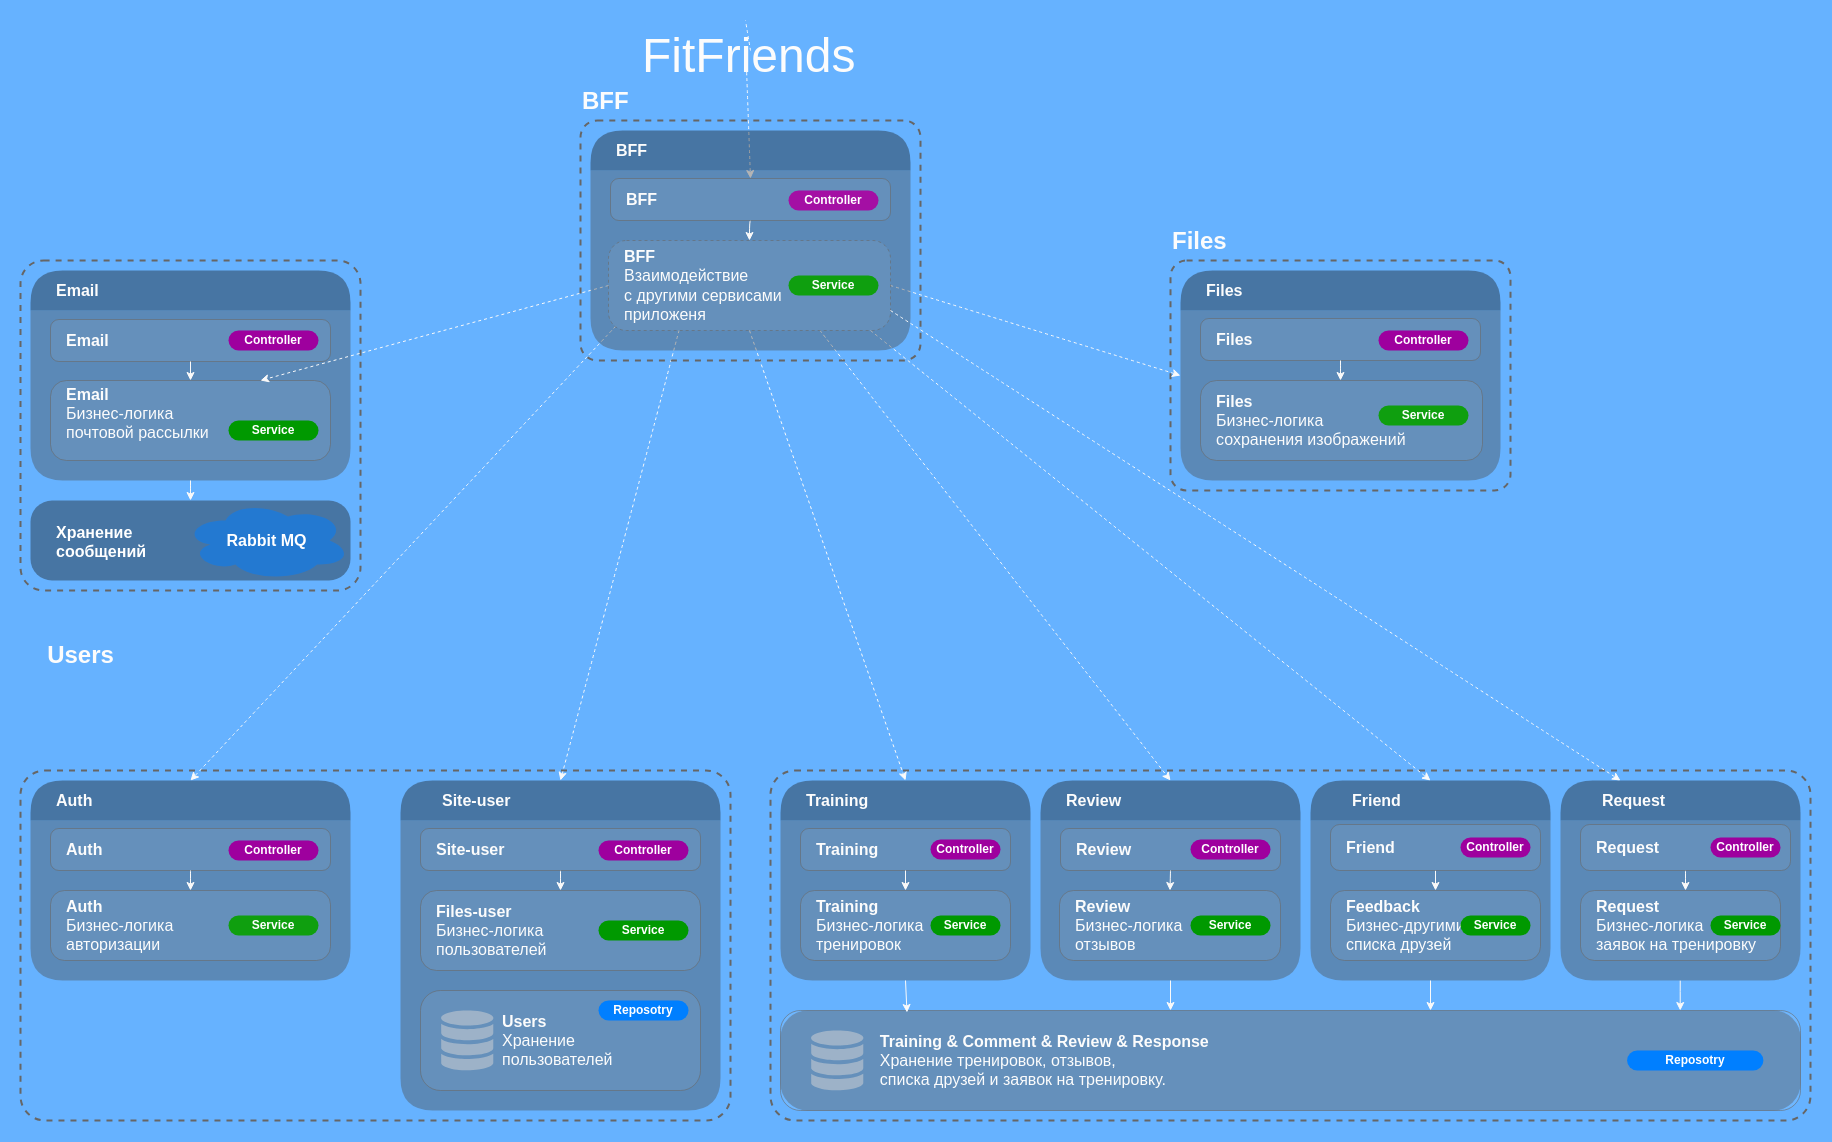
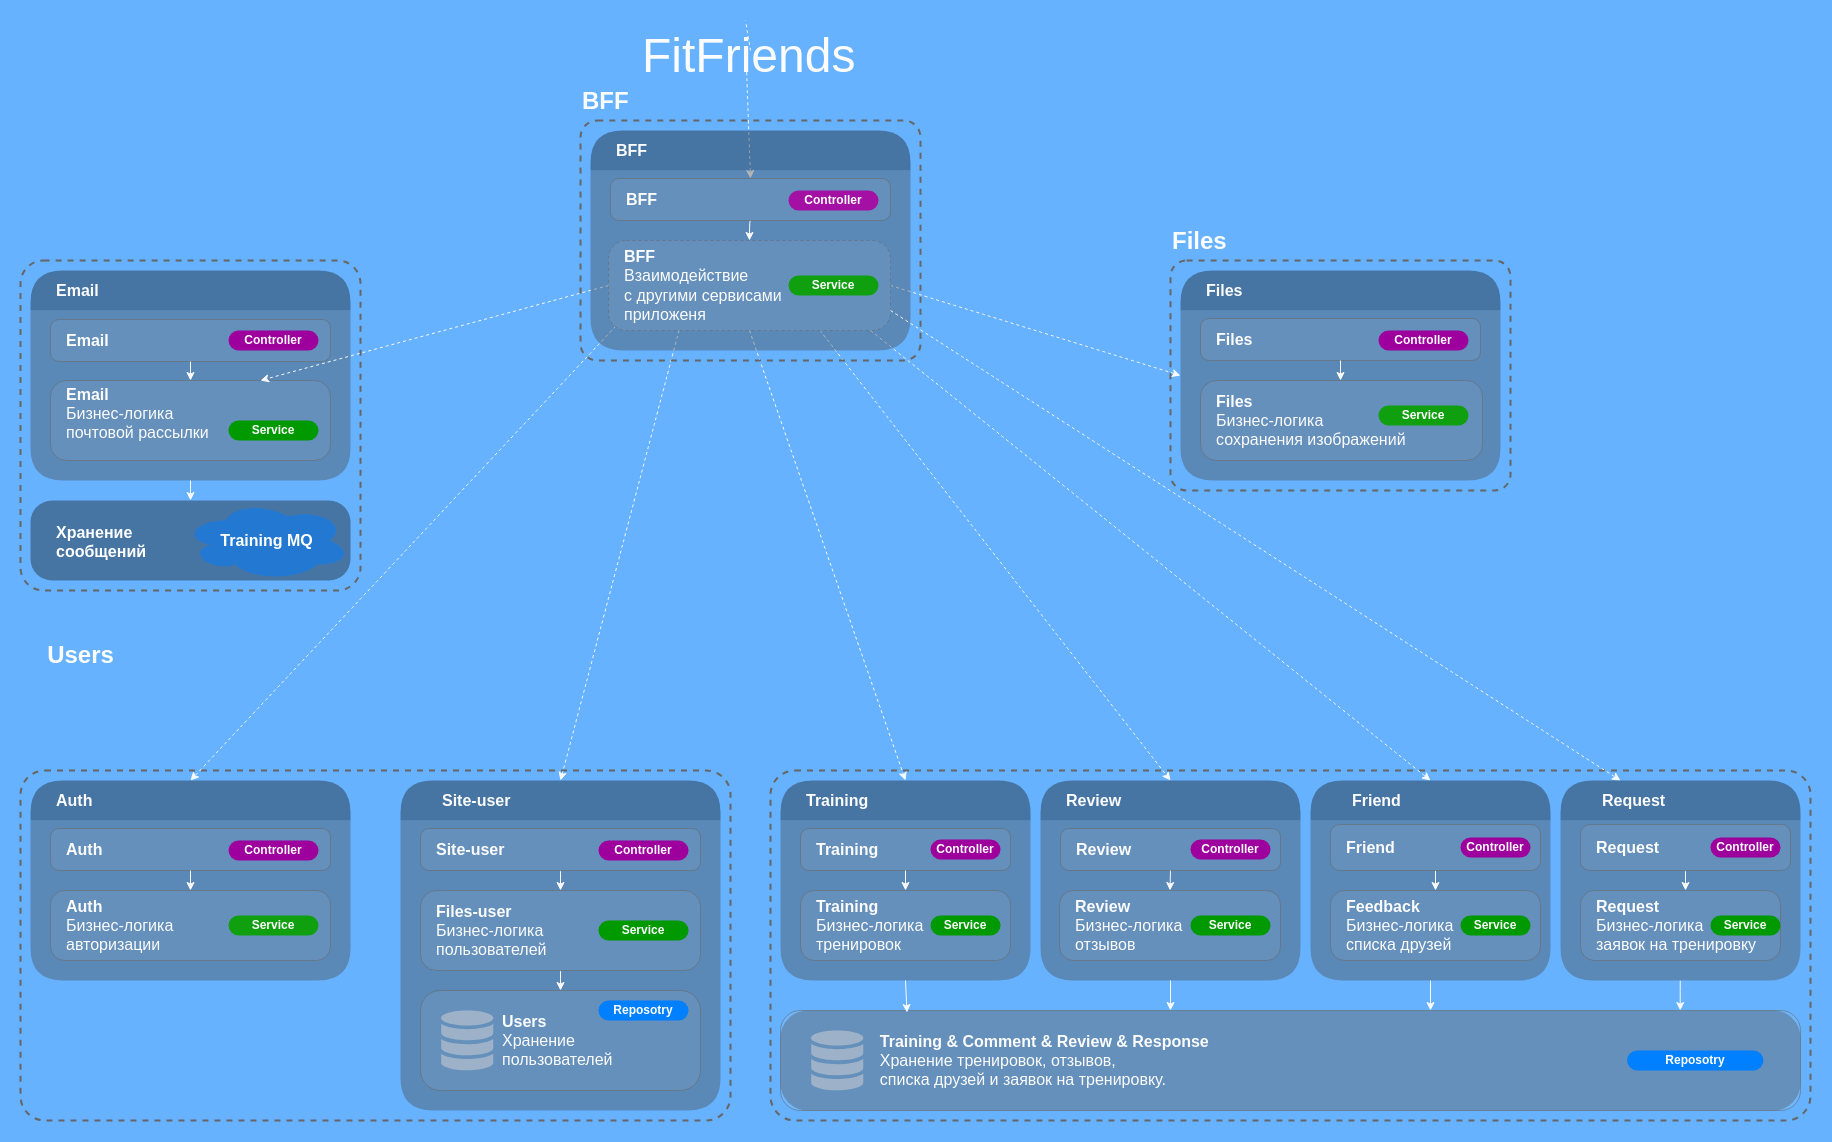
node "Rabbit MQ": label "Rabbit MQ" -> "Training MQ"
node "Feedback Бизнес-другими списка друзей": label "Feedback Бизнес-другими списка друзей" -> "Feedback Бизнес-логика списка друзей"
edge "Files-user Бизнес-логика пользователей" -> "UsersХранение пользователей": added
